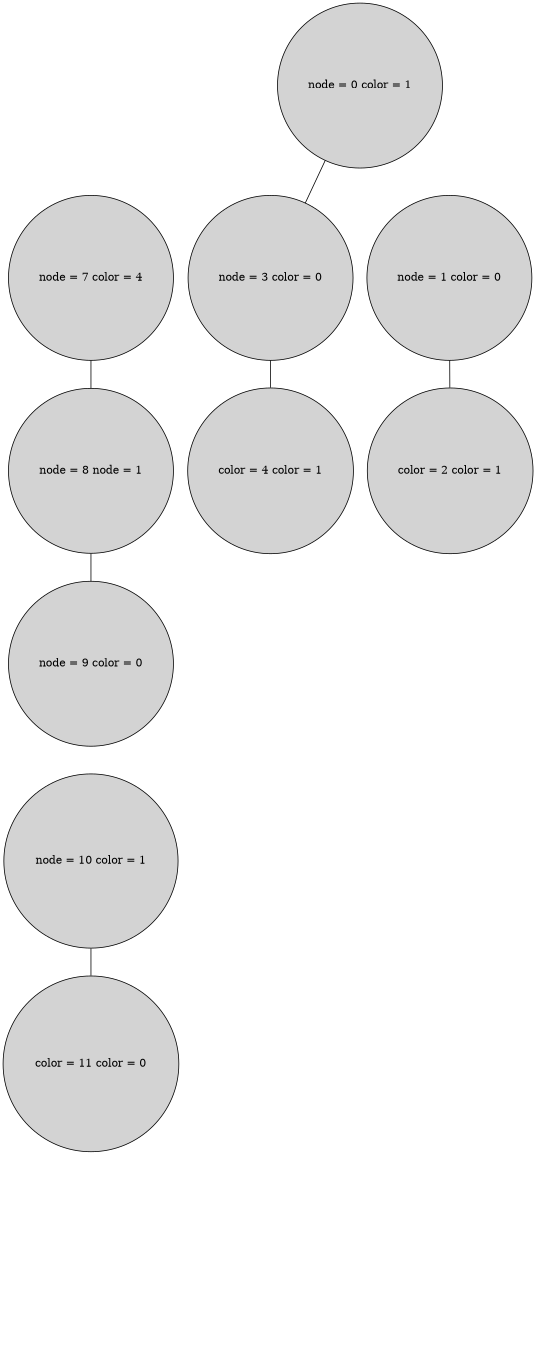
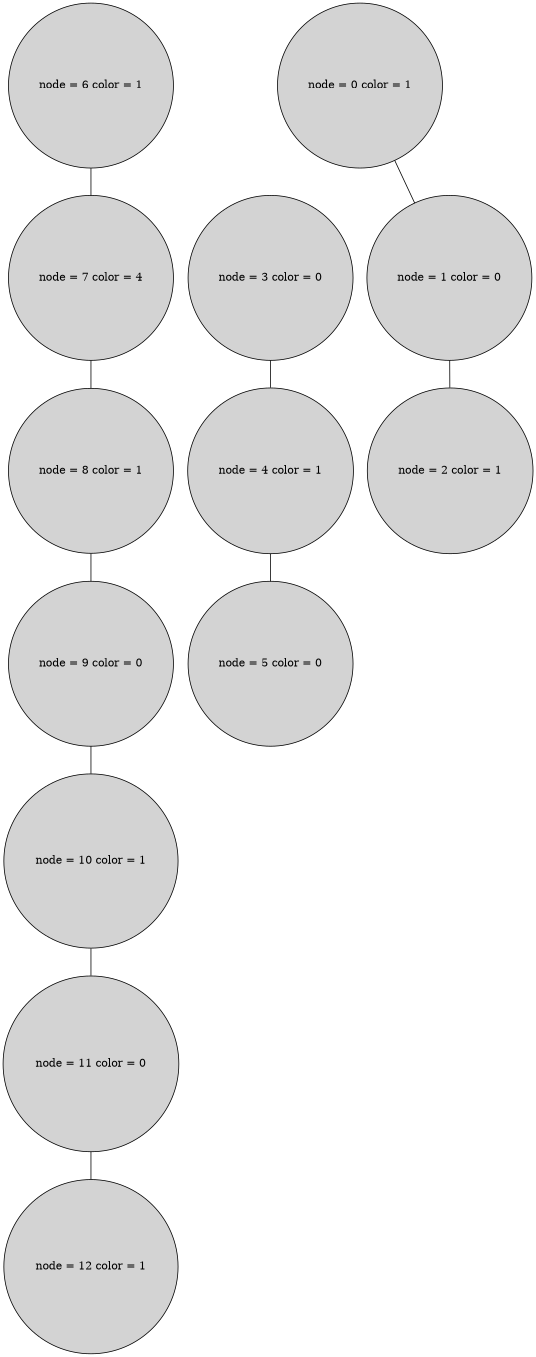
node "node = 6 color = 1": added
edge "node = 0 color = 1" -- "node = 3 color = 0": now "node = 0 color = 1" -- "node = 1 color = 0"
node "node = 8 node = 1": label "node = 8 node = 1" -> "node = 8 color = 1"
node "color = 4 color = 1": label "color = 4 color = 1" -> "node = 4 color = 1"
node "color = 2 color = 1": label "color = 2 color = 1" -> "node = 2 color = 1"
node "node = 5 color = 0": added
edge "node = 9 color = 0" -- "node = 10 color = 1": added
node "color = 11 color = 0": label "color = 11 color = 0" -> "node = 11 color = 0"
node "node = 12 color = 1": added
